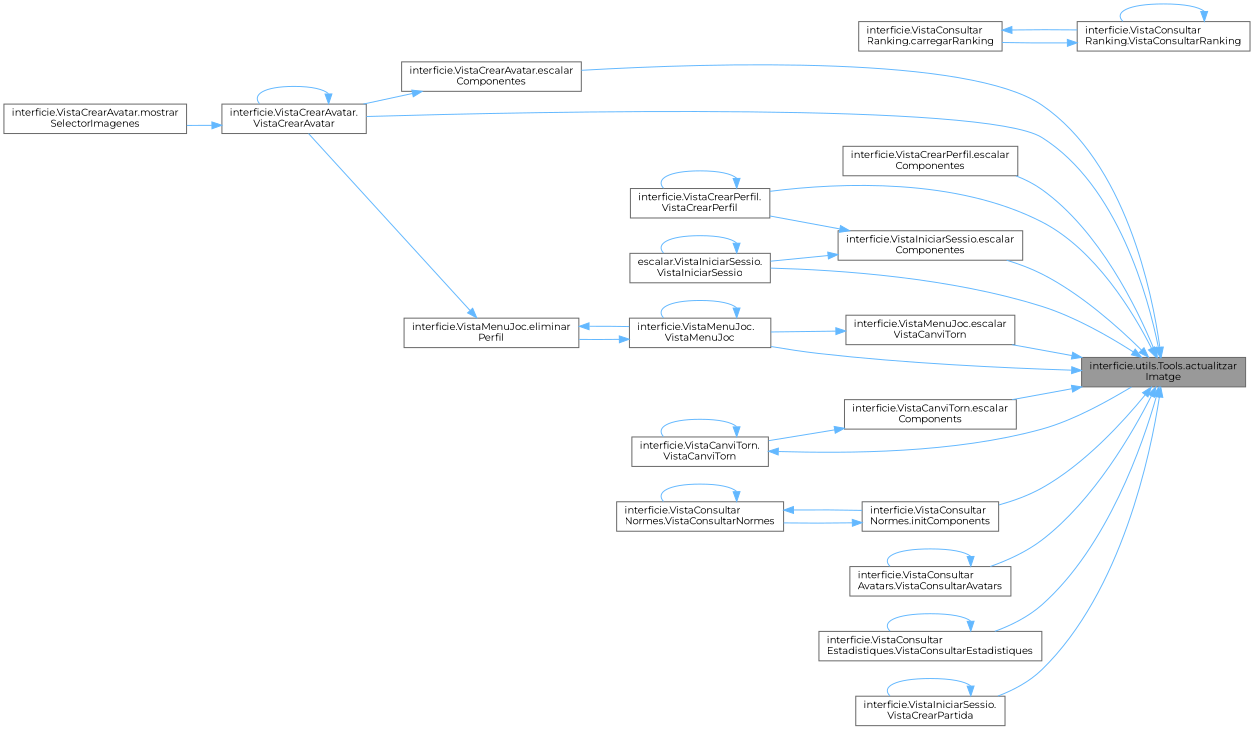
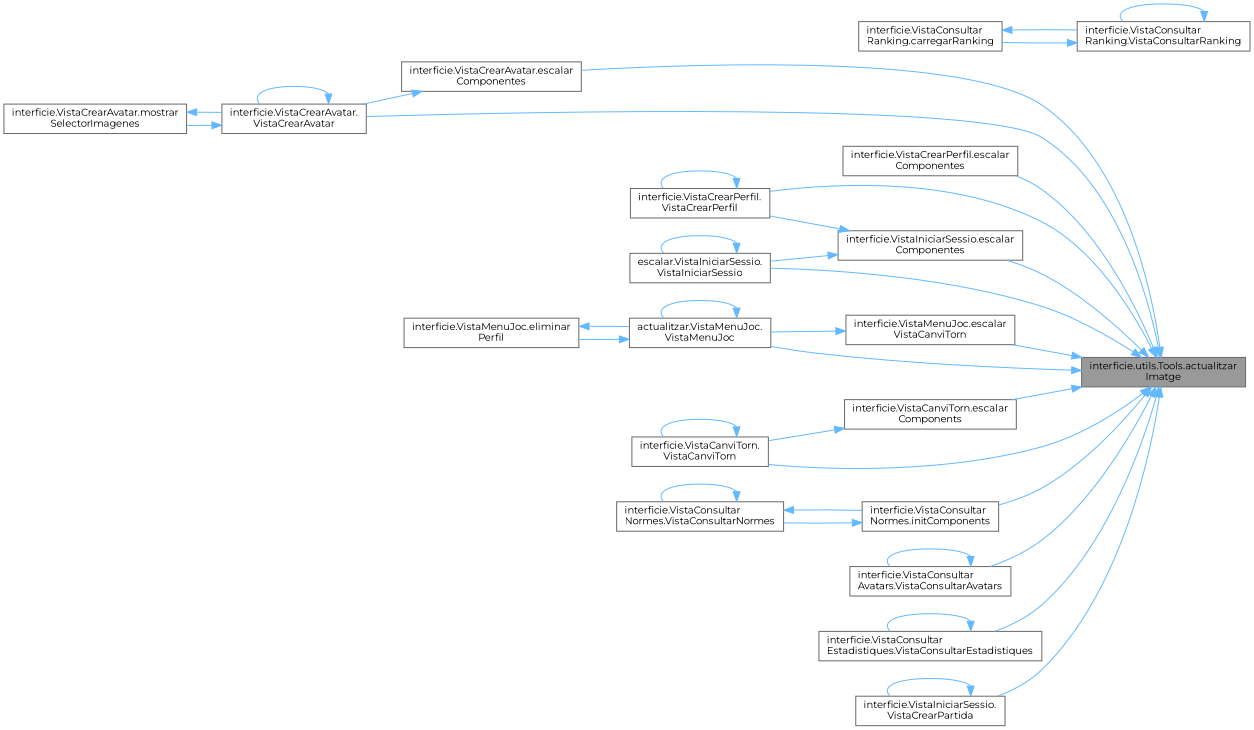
edge "interficie.VistaCrearAvatar. VistaCrearAvatar" -> "interficie.VistaMenuJoc.eliminar Perfil": now "interficie.VistaCrearAvatar. VistaCrearAvatar" -> "interficie.VistaCrearAvatar.mostrar SelectorImagenes"
node "interficie.VistaMenuJoc. VistaMenuJoc": label "interficie.VistaMenuJoc. VistaMenuJoc" -> "actualitzar.VistaMenuJoc. VistaMenuJoc"
edge "interficie.utils.Tools.actualitzar Imatge" -> "interficie.VistaCanviTorn. VistaCanviTorn": reversed
